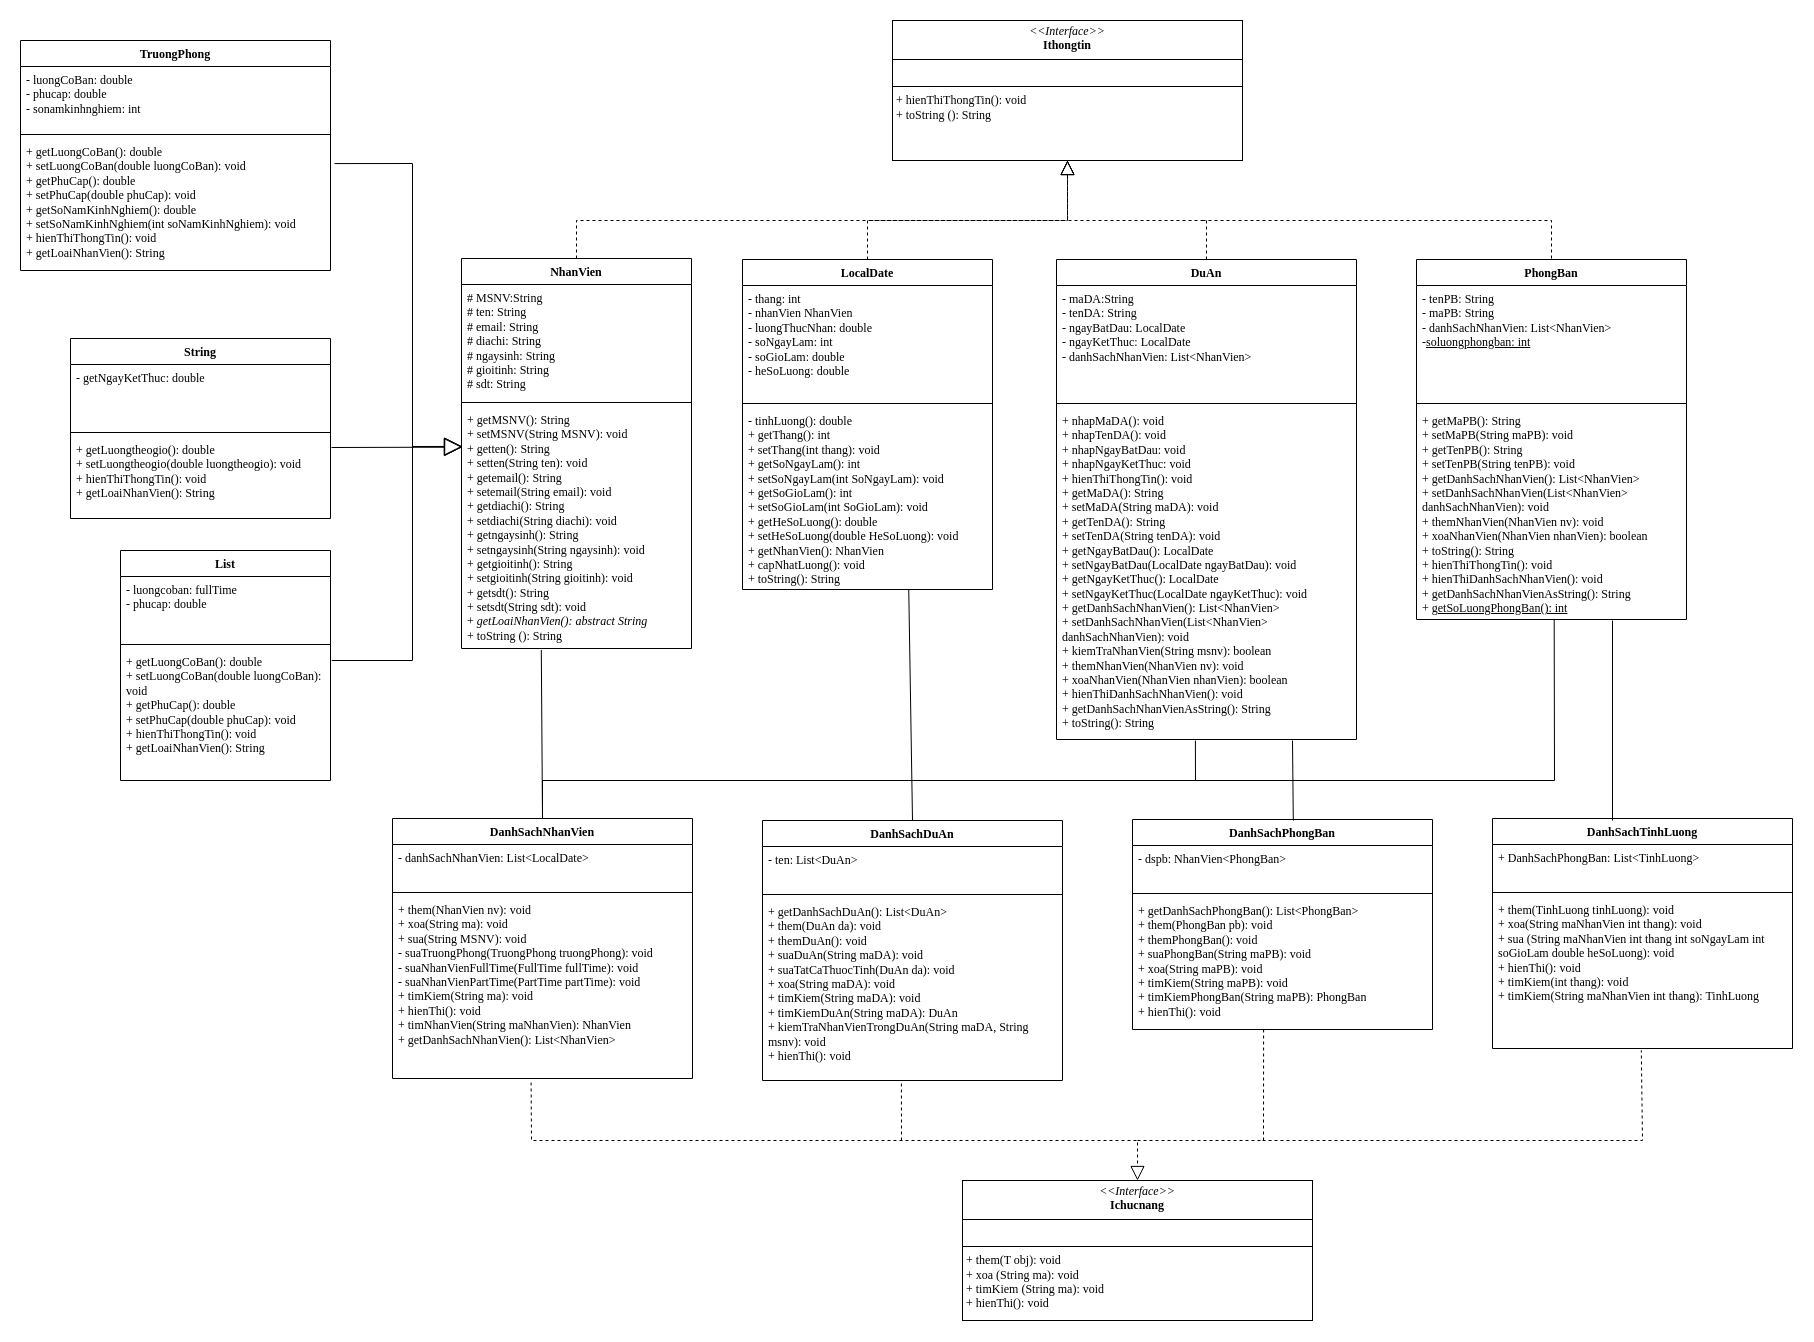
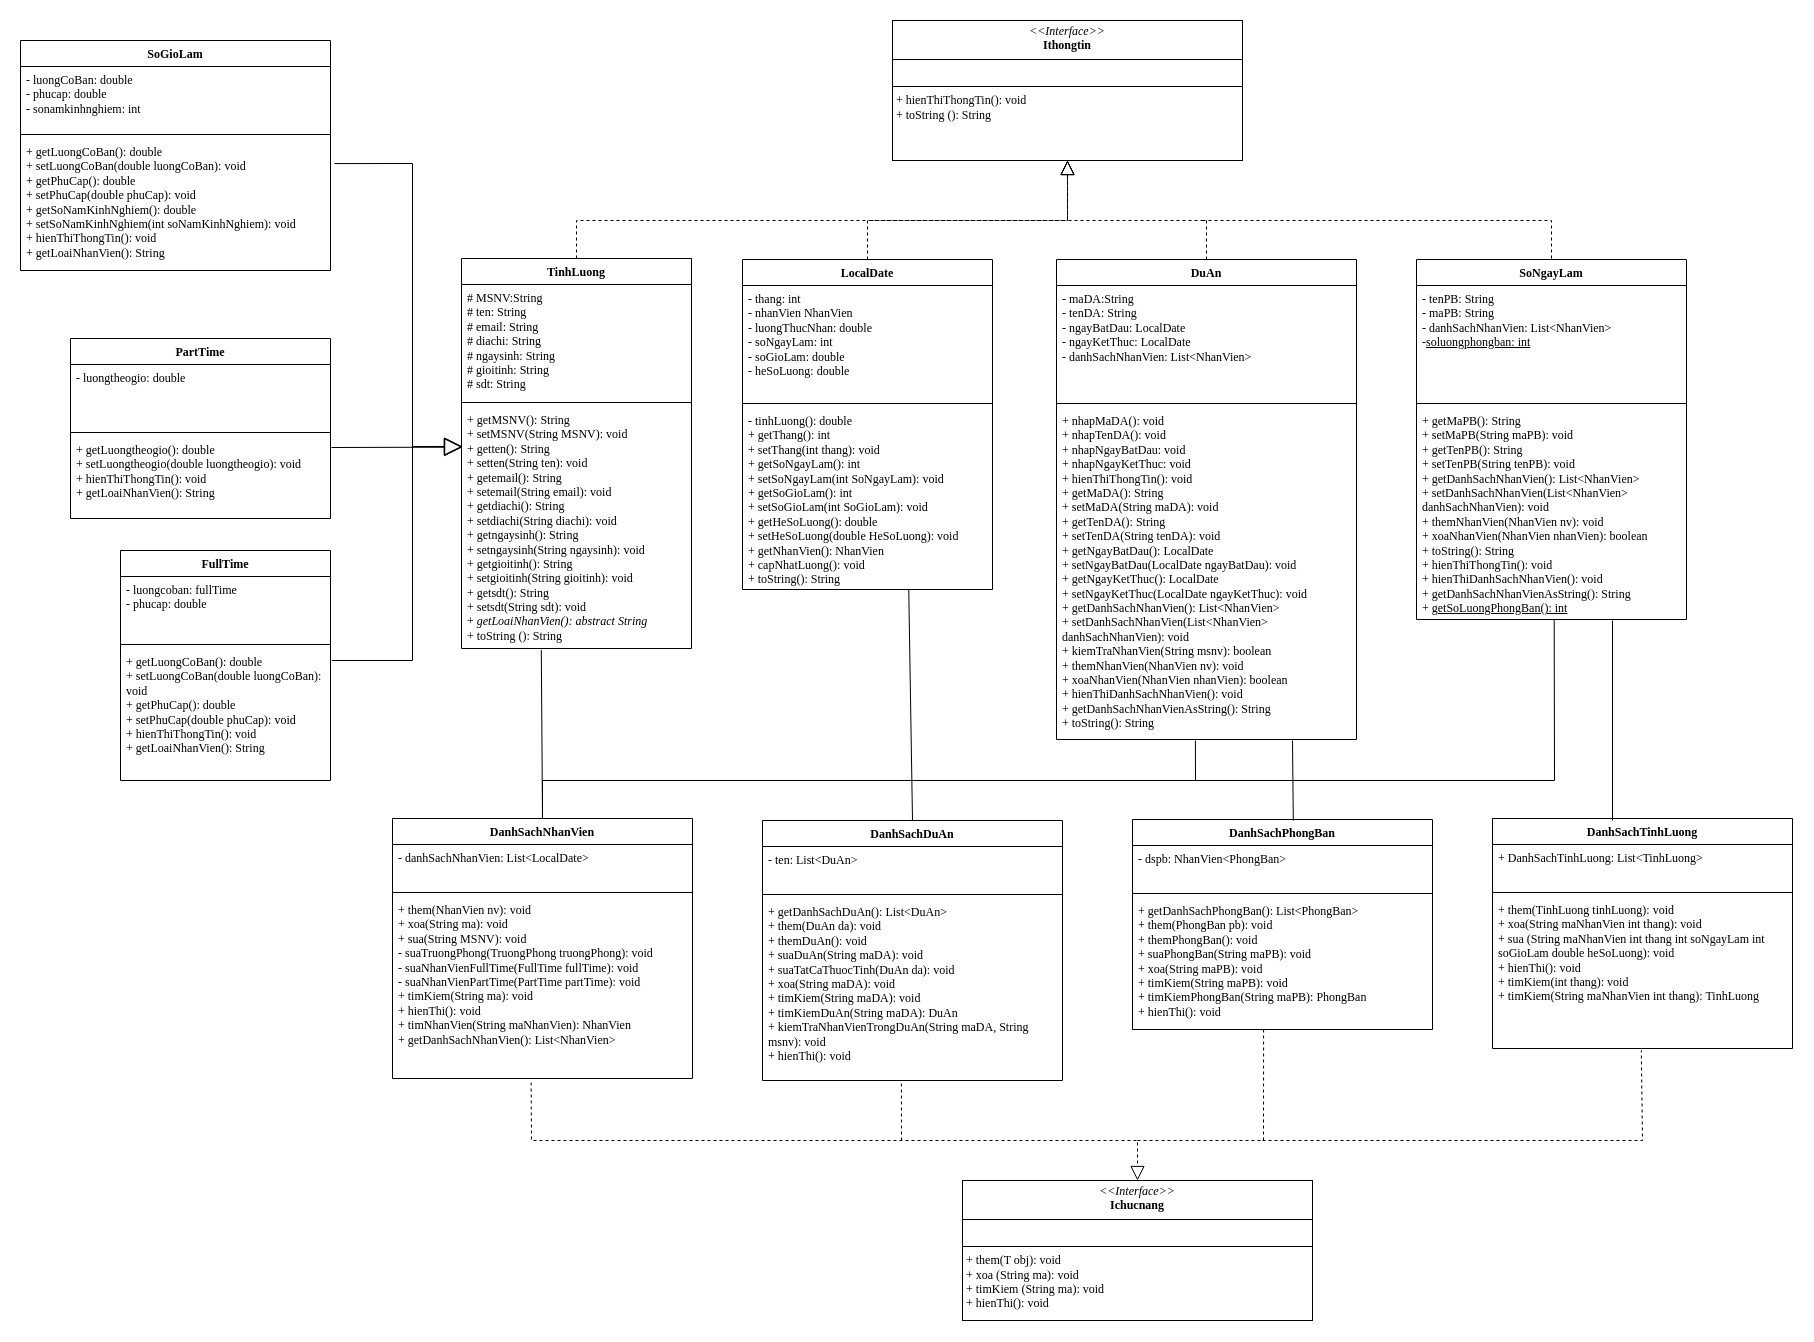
node "TruongPhong": label "TruongPhong" -> "SoGioLam"
node "NhanVien": label "NhanVien" -> "TinhLuong"
node "PhongBan": label "PhongBan" -> "SoNgayLam"
node "String": label "String" -> "PartTime"
node "- getNgayKetThuc: double": label "- getNgayKetThuc: double" -> "- luongtheogio: double"
node "List": label "List" -> "FullTime"
node "+ DanhSachPhongBan: List<TinhLuong>": label "+ DanhSachPhongBan: List<TinhLuong>" -> "+ DanhSachTinhLuong: List<TinhLuong>"
